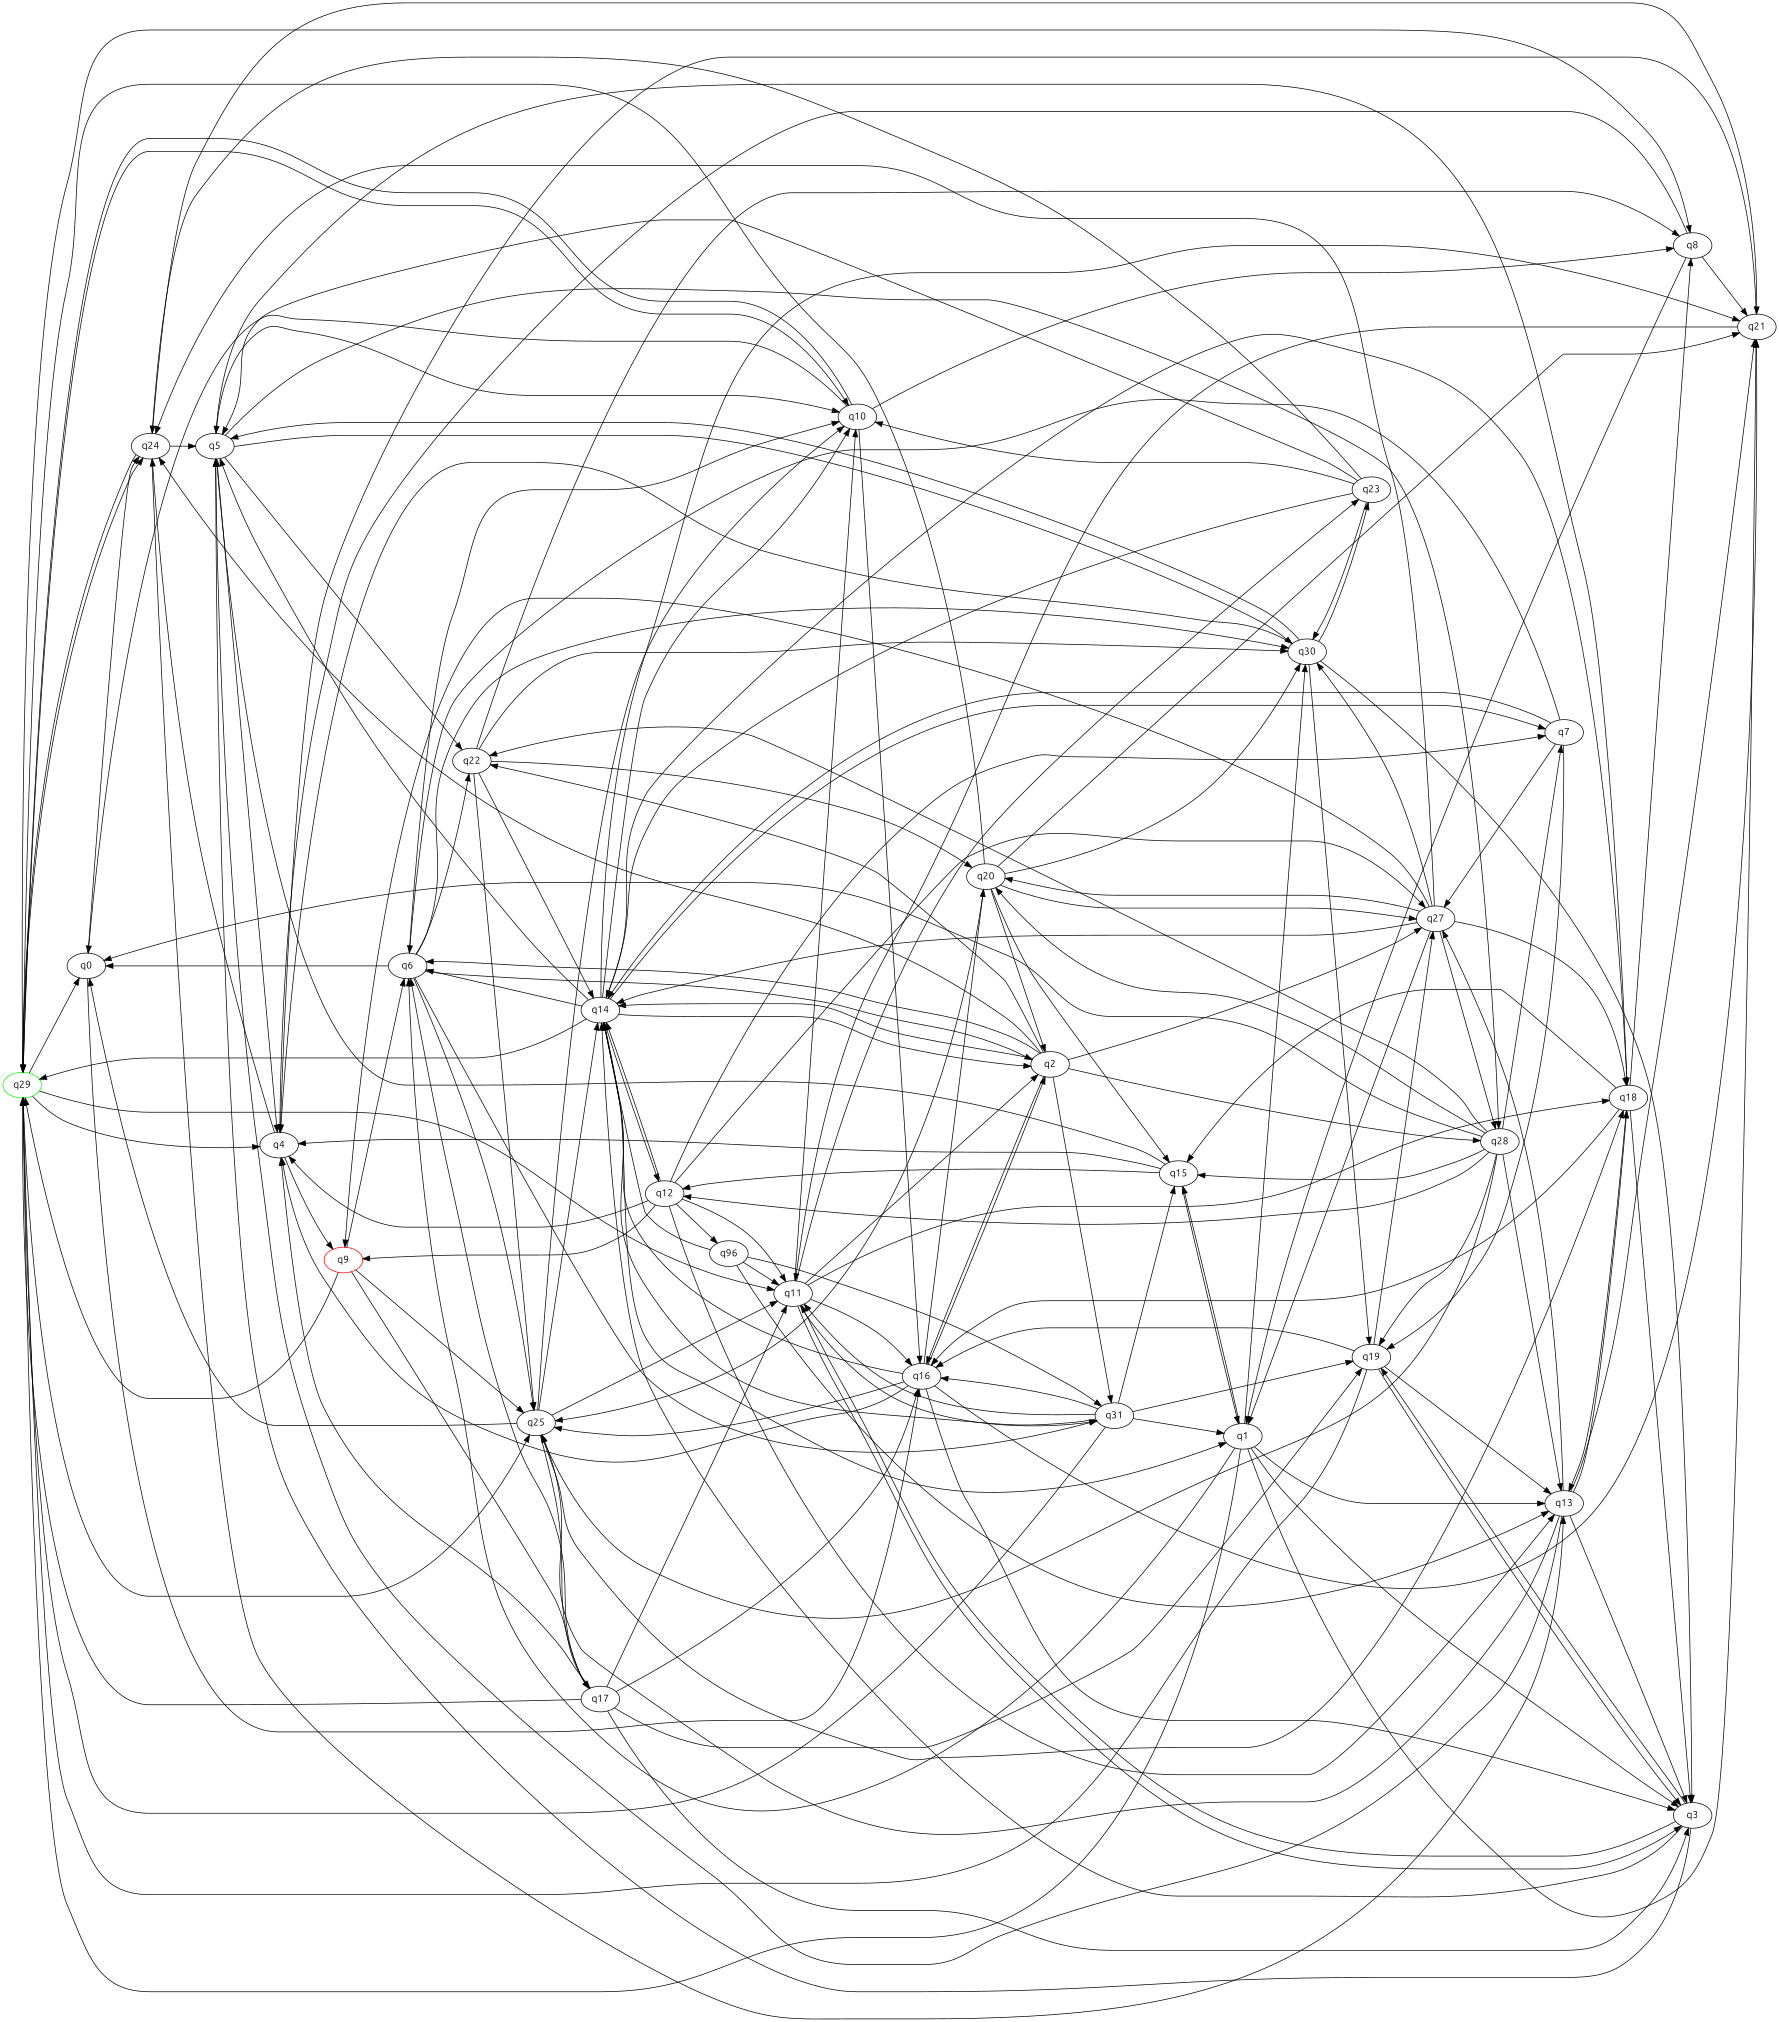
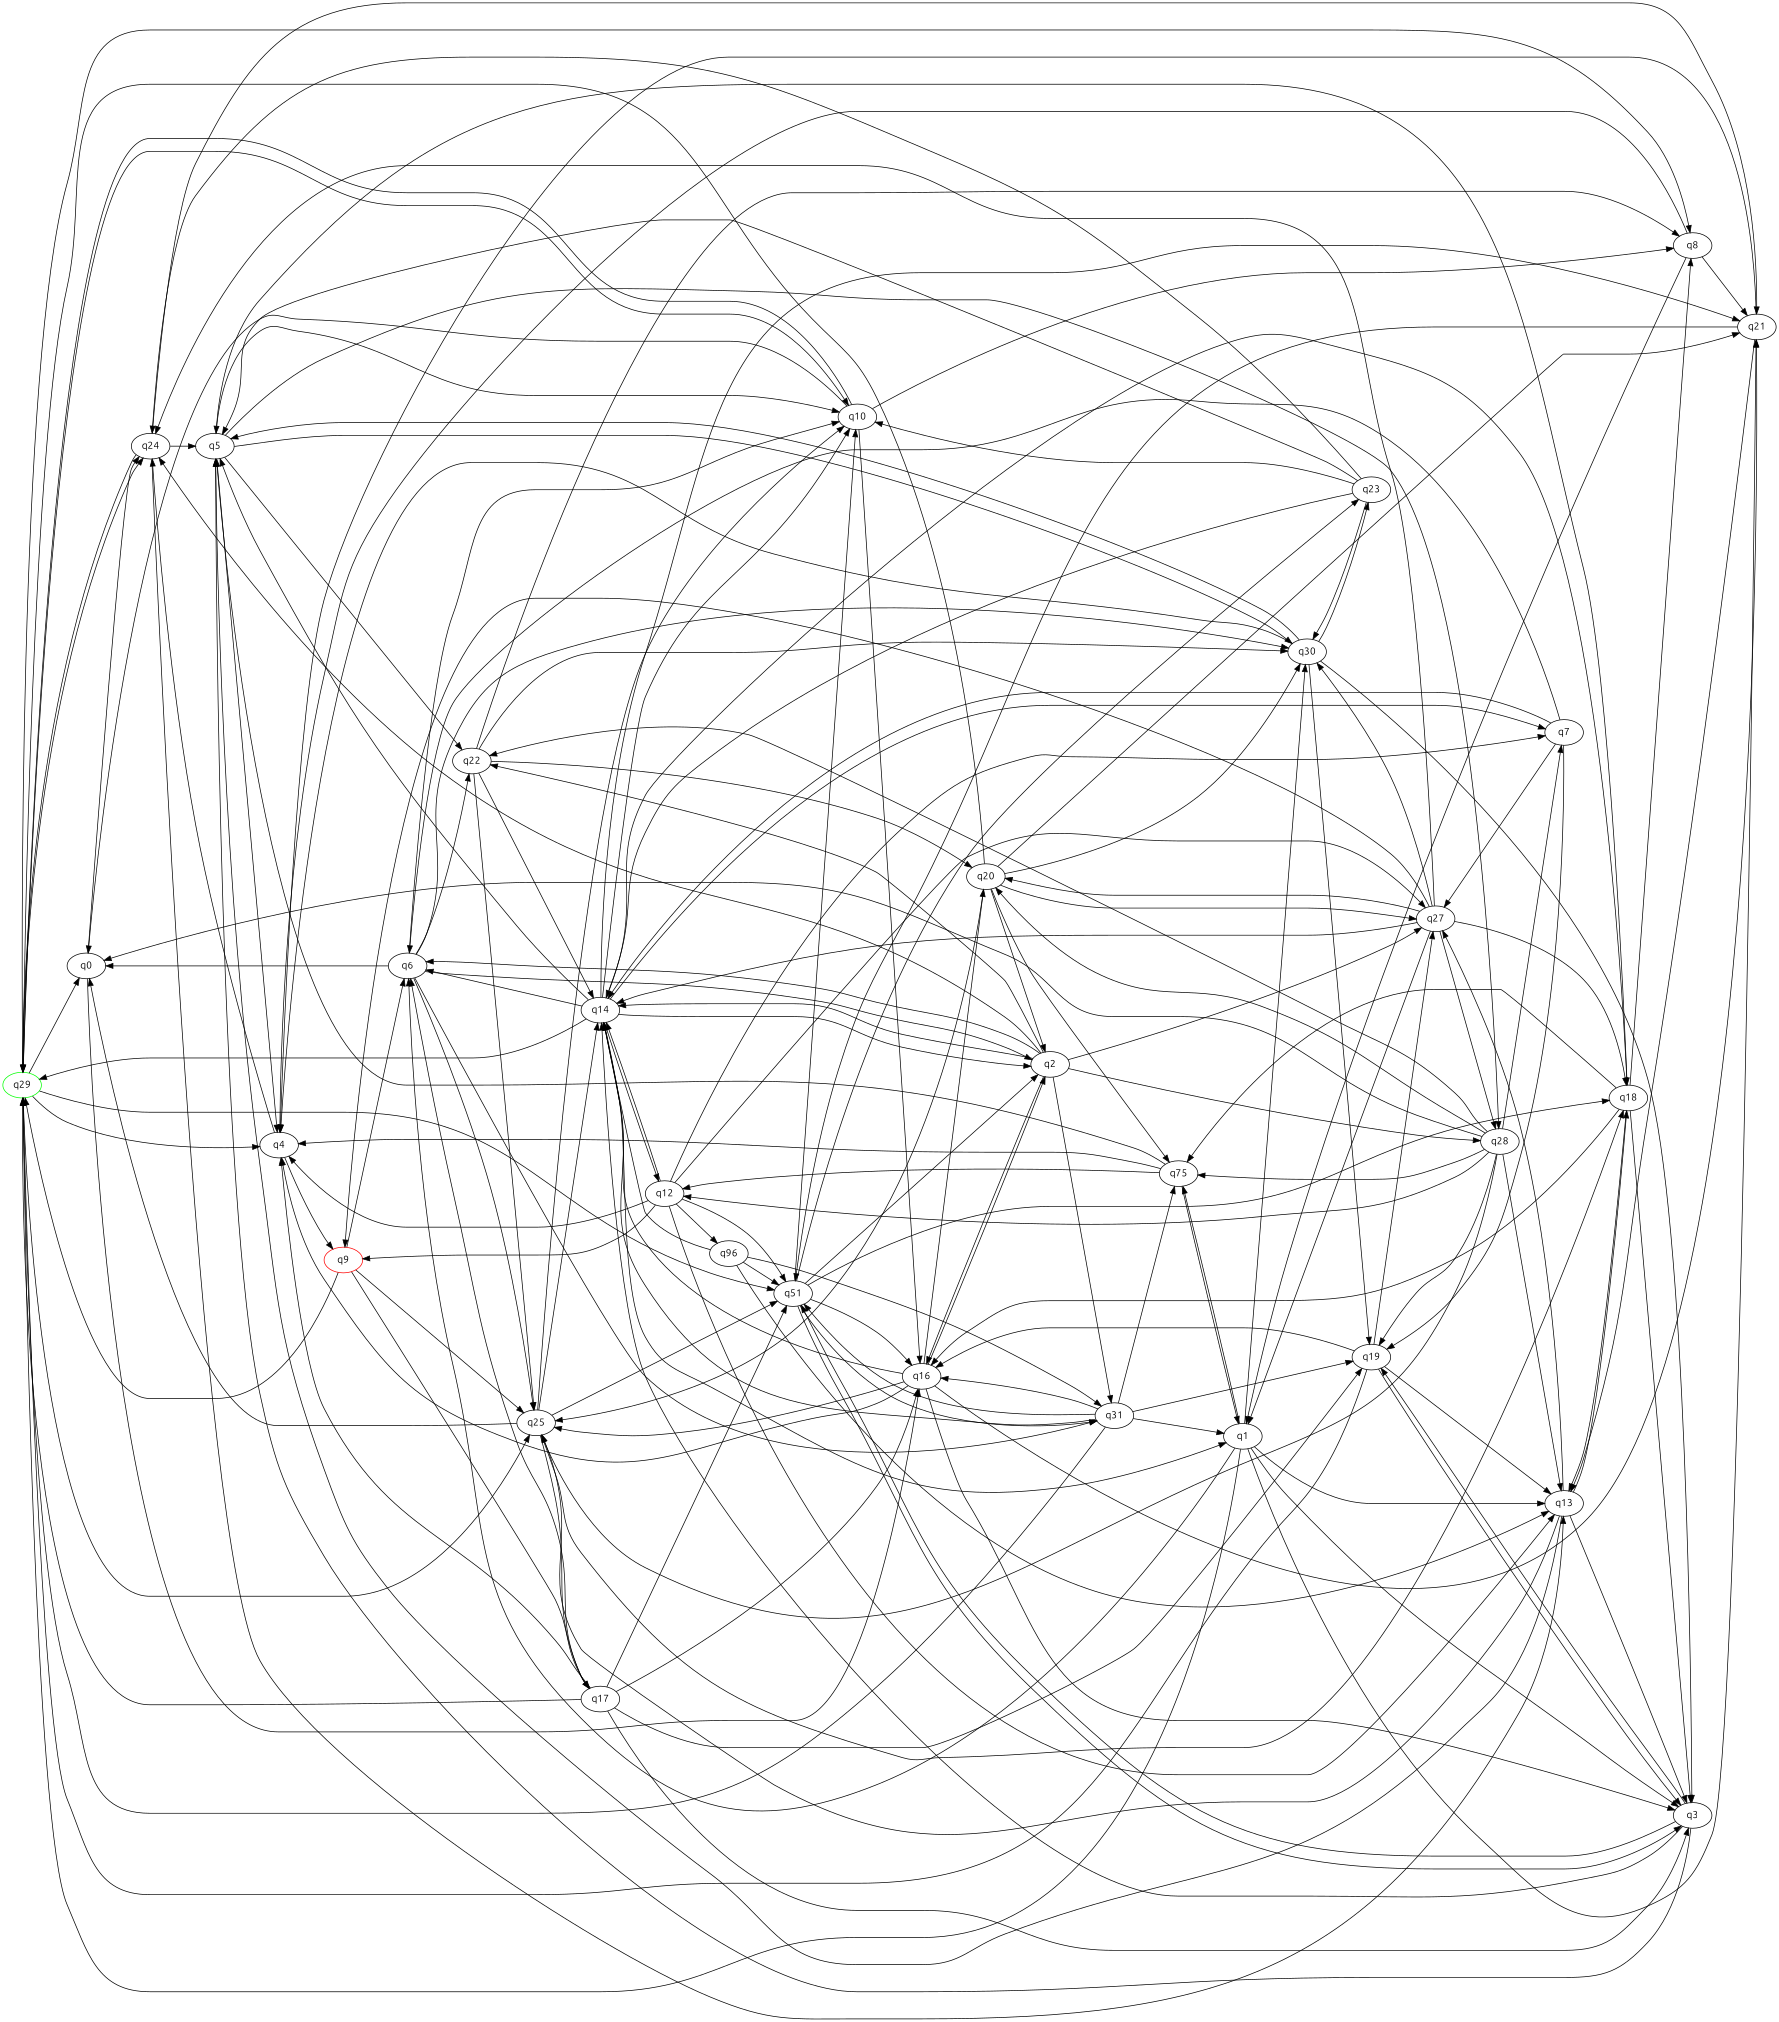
edge "q13" -> "q21": reversed
node "q15": label "q15" -> "q75"
node "q11": label "q11" -> "q51"
